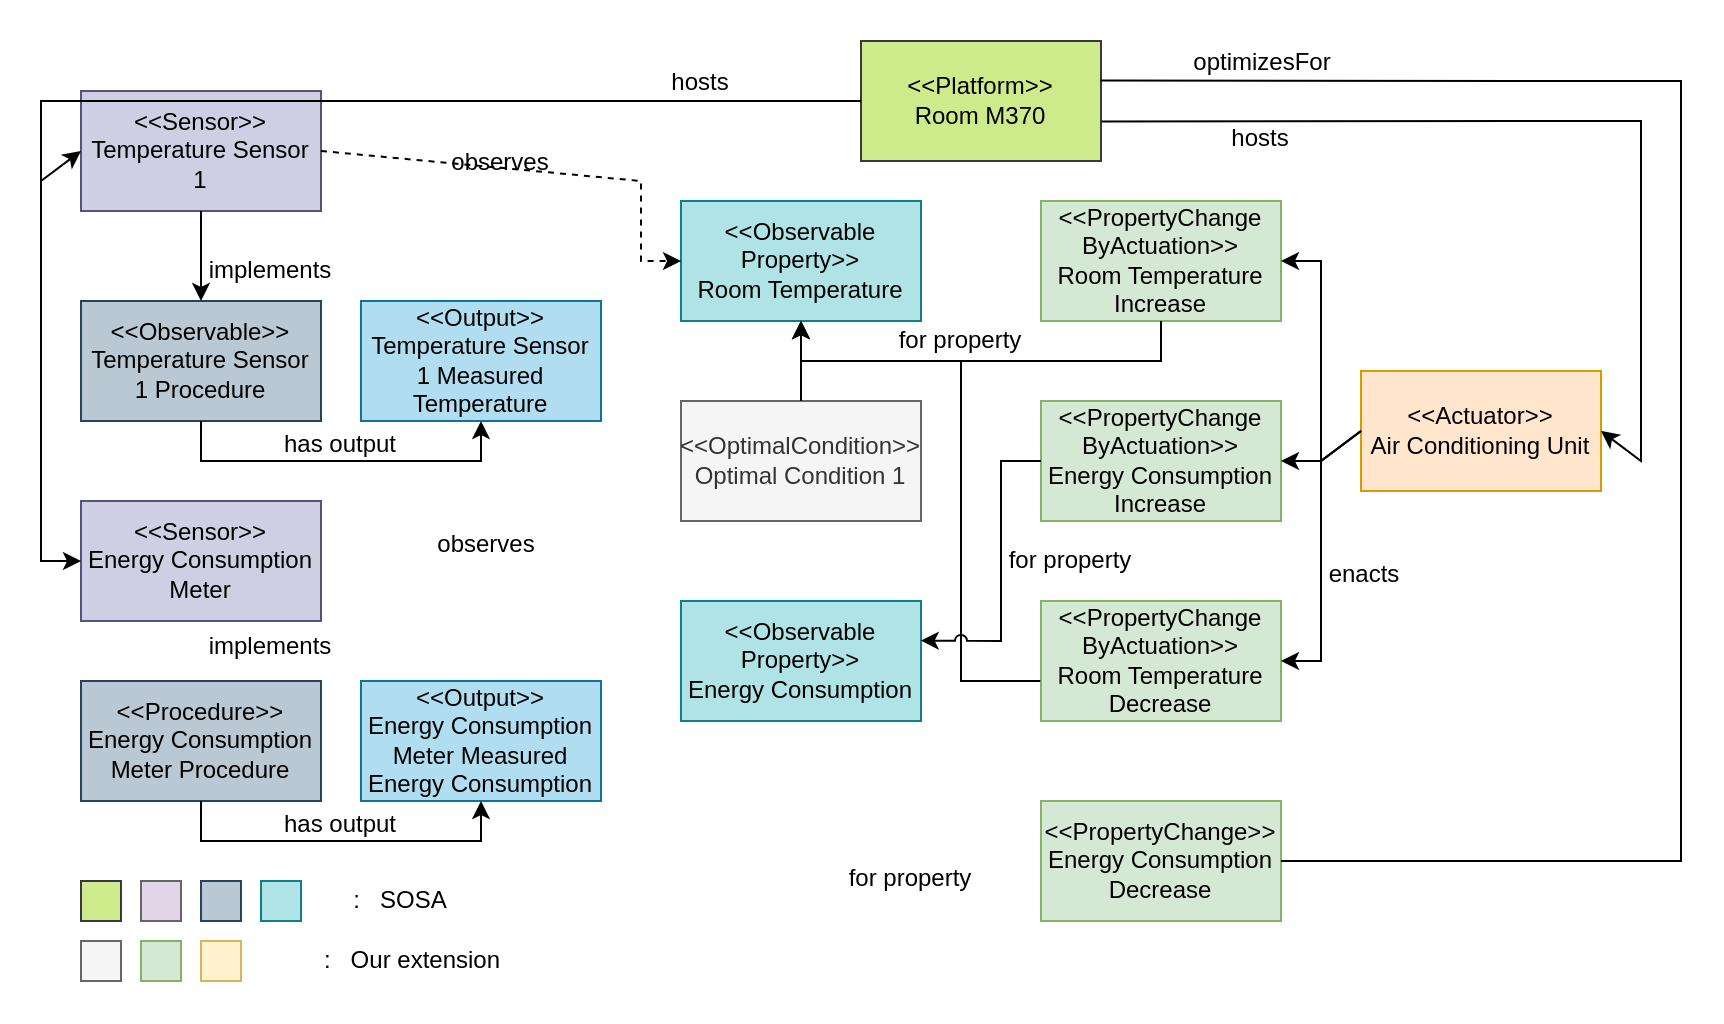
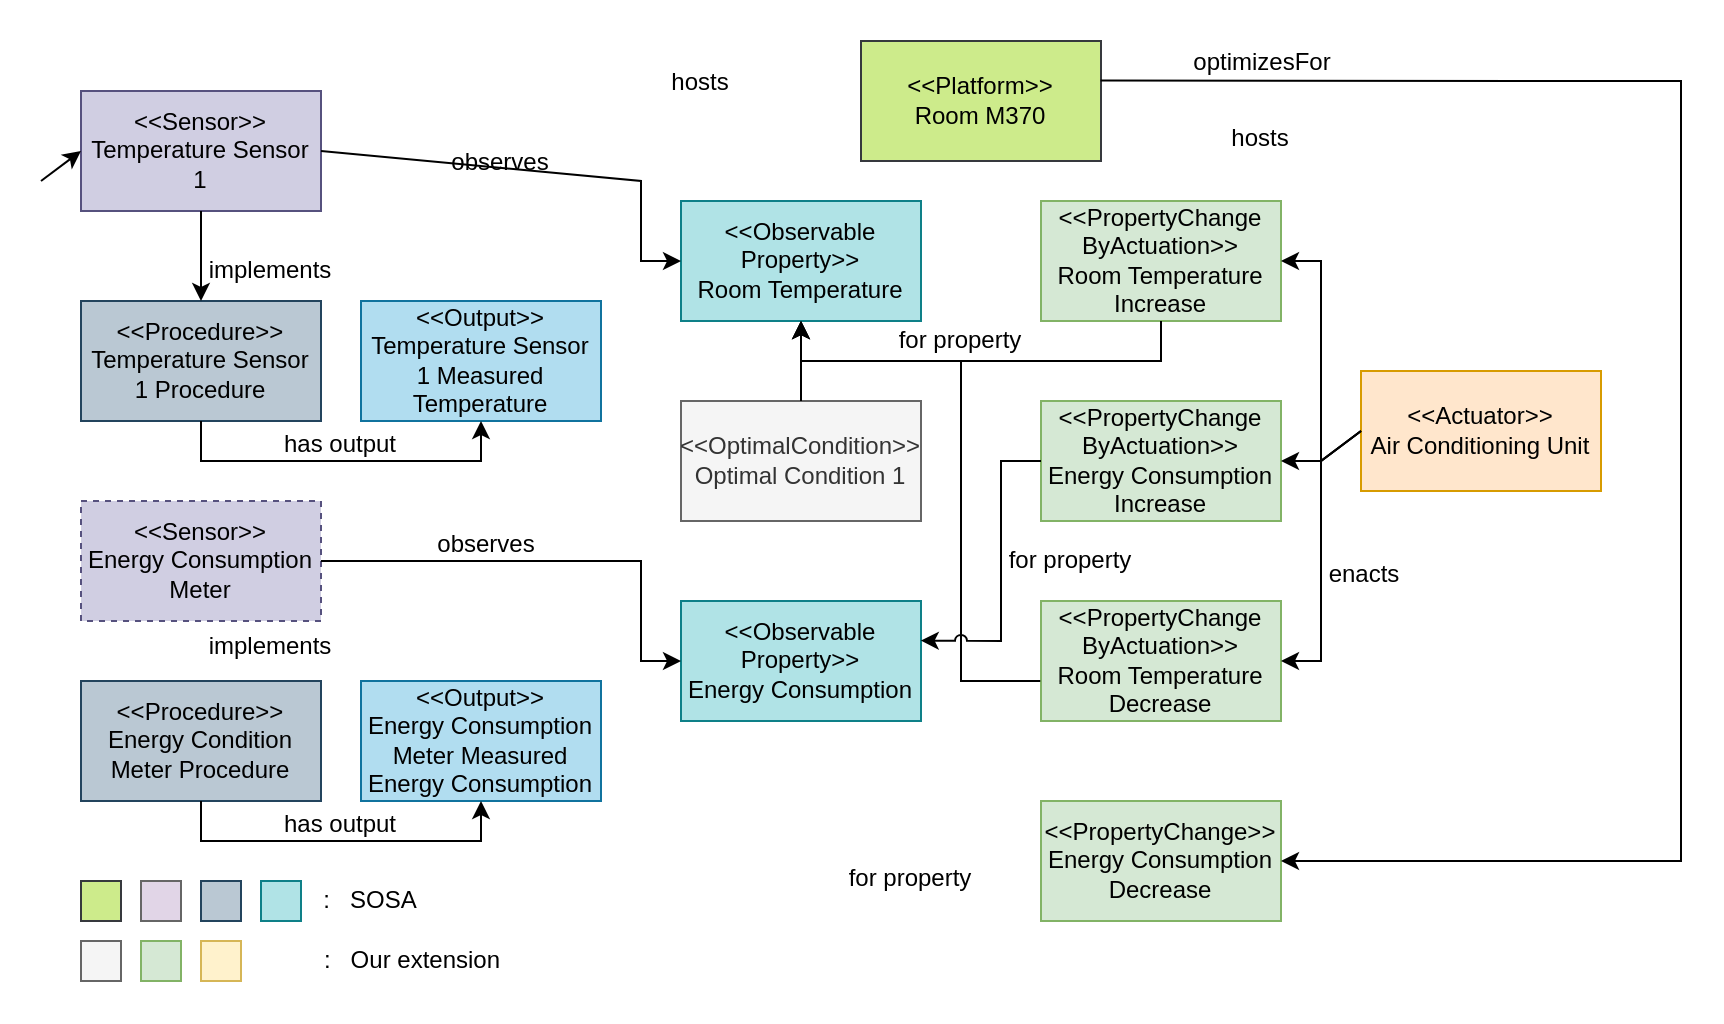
edge "<<Platform>> Room M370" -> "<<Sensor>> Energy Consumption Meter": removed
edge "<<Platform>> Room M370" -> "<<Actuator>> Air Conditioning Unit": removed
edge "<<Sensor>> Temperature Sensor 1" -> "<<Observable Property>> Room Temperature": style dashed -> solid
node "<<Observable>> Temperature Sensor 1 Procedure": label "<<Observable>> Temperature Sensor 1 Procedure" -> "<<Procedure>> Temperature Sensor 1 Procedure"
node "<<Sensor>> Energy Consumption Meter": style solid -> dashed
edge "<<Sensor>> Energy Consumption Meter" -> "<<Observable Property>> Energy Consumption": added
node "<<Procedure>> Energy Consumption Meter Procedure": label "<<Procedure>> Energy Consumption Meter Procedure" -> "<<Procedure>> Energy Condition Meter Procedure"
edge "<<Platform>> Room M370" -- "<<PropertyChange>> Energy Consumption Decrease": arrowhead none -> classic
node ": SOSA": moved (401, 901) -> (371, 901)
